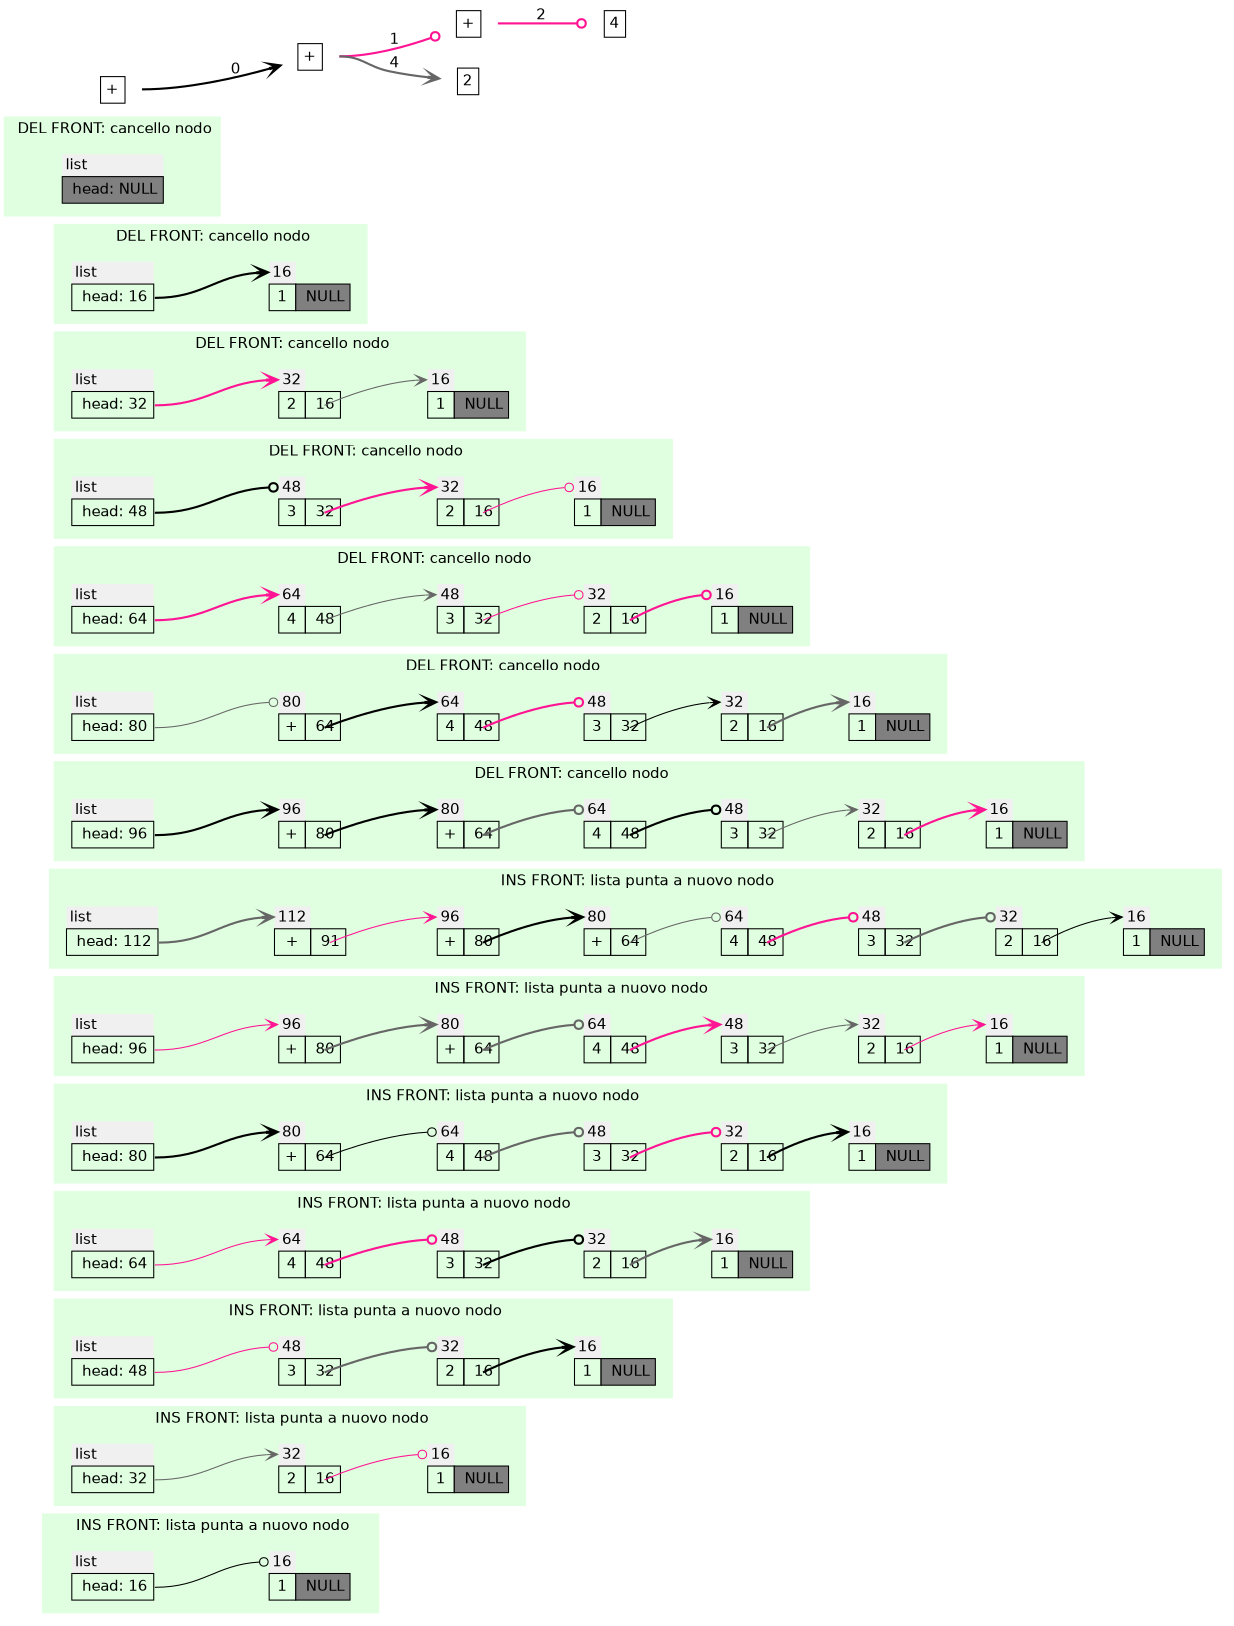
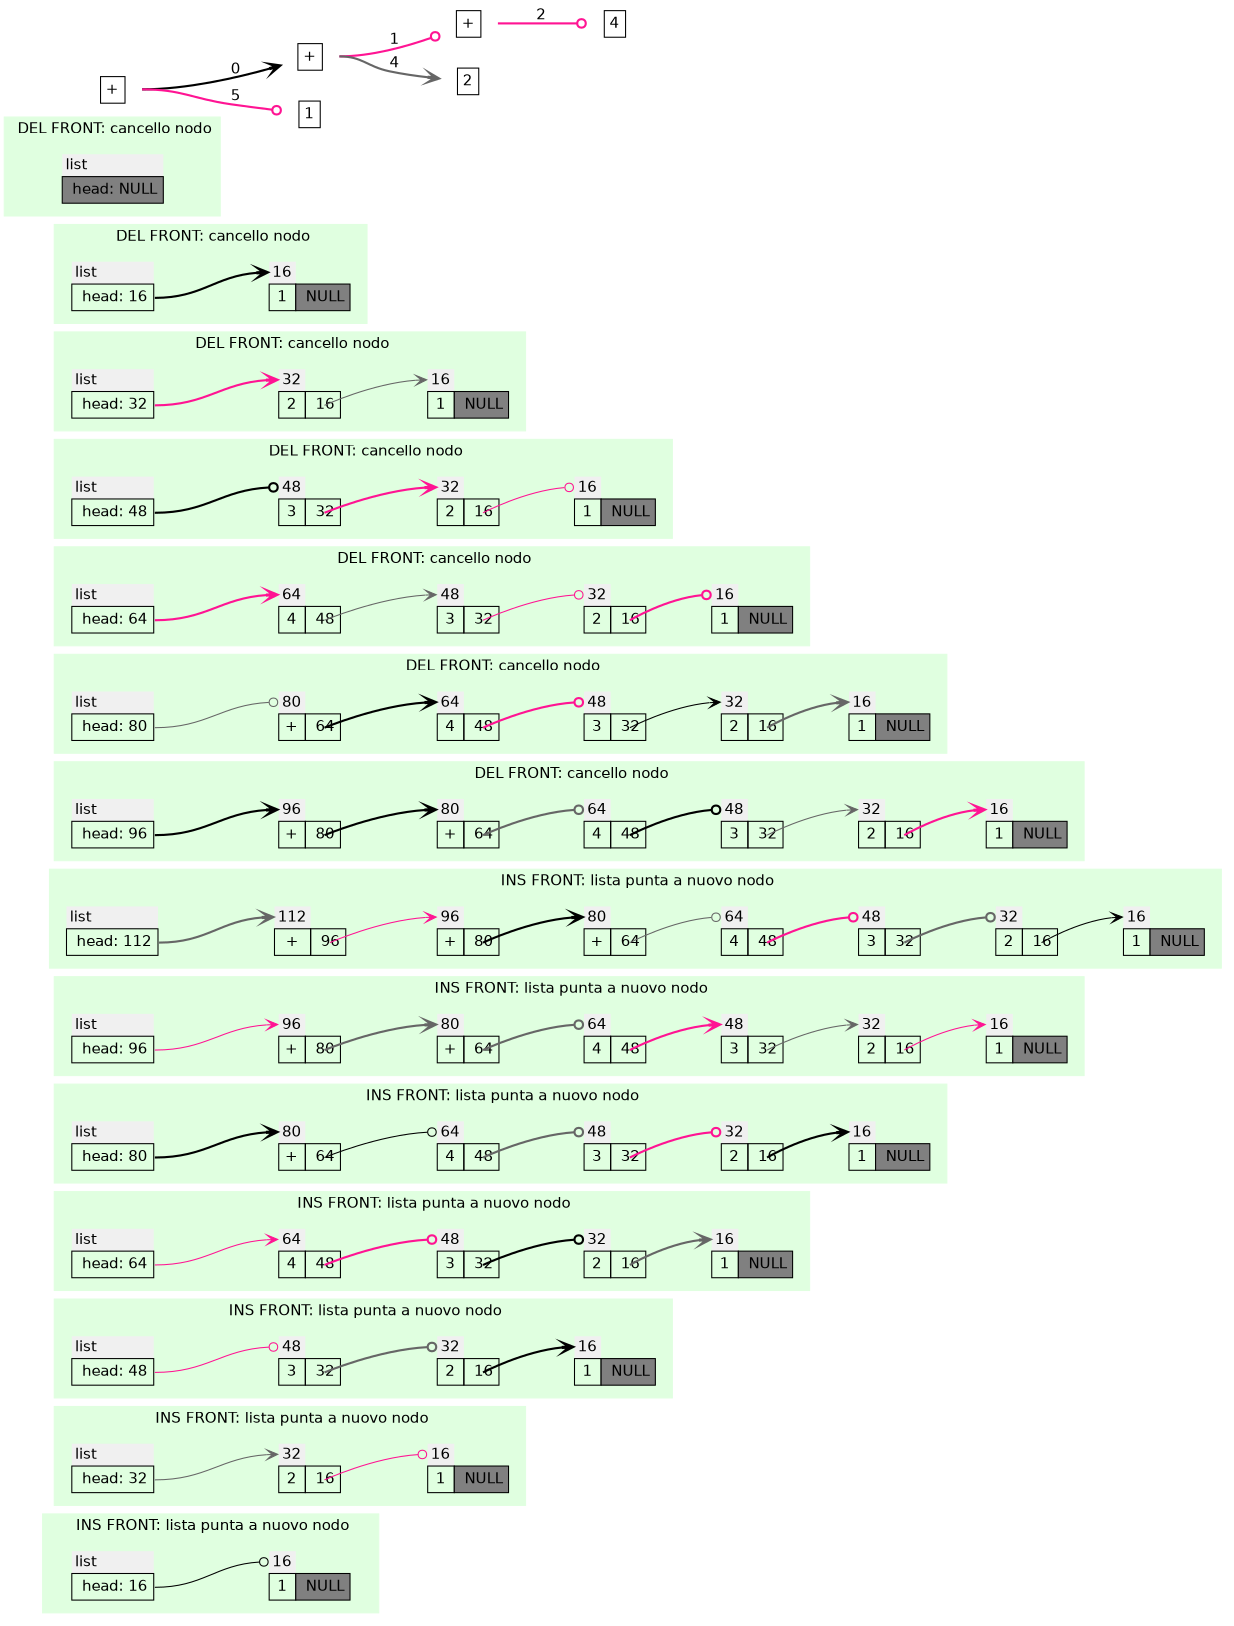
node "1": added
node "112": text "91" -> "96"
